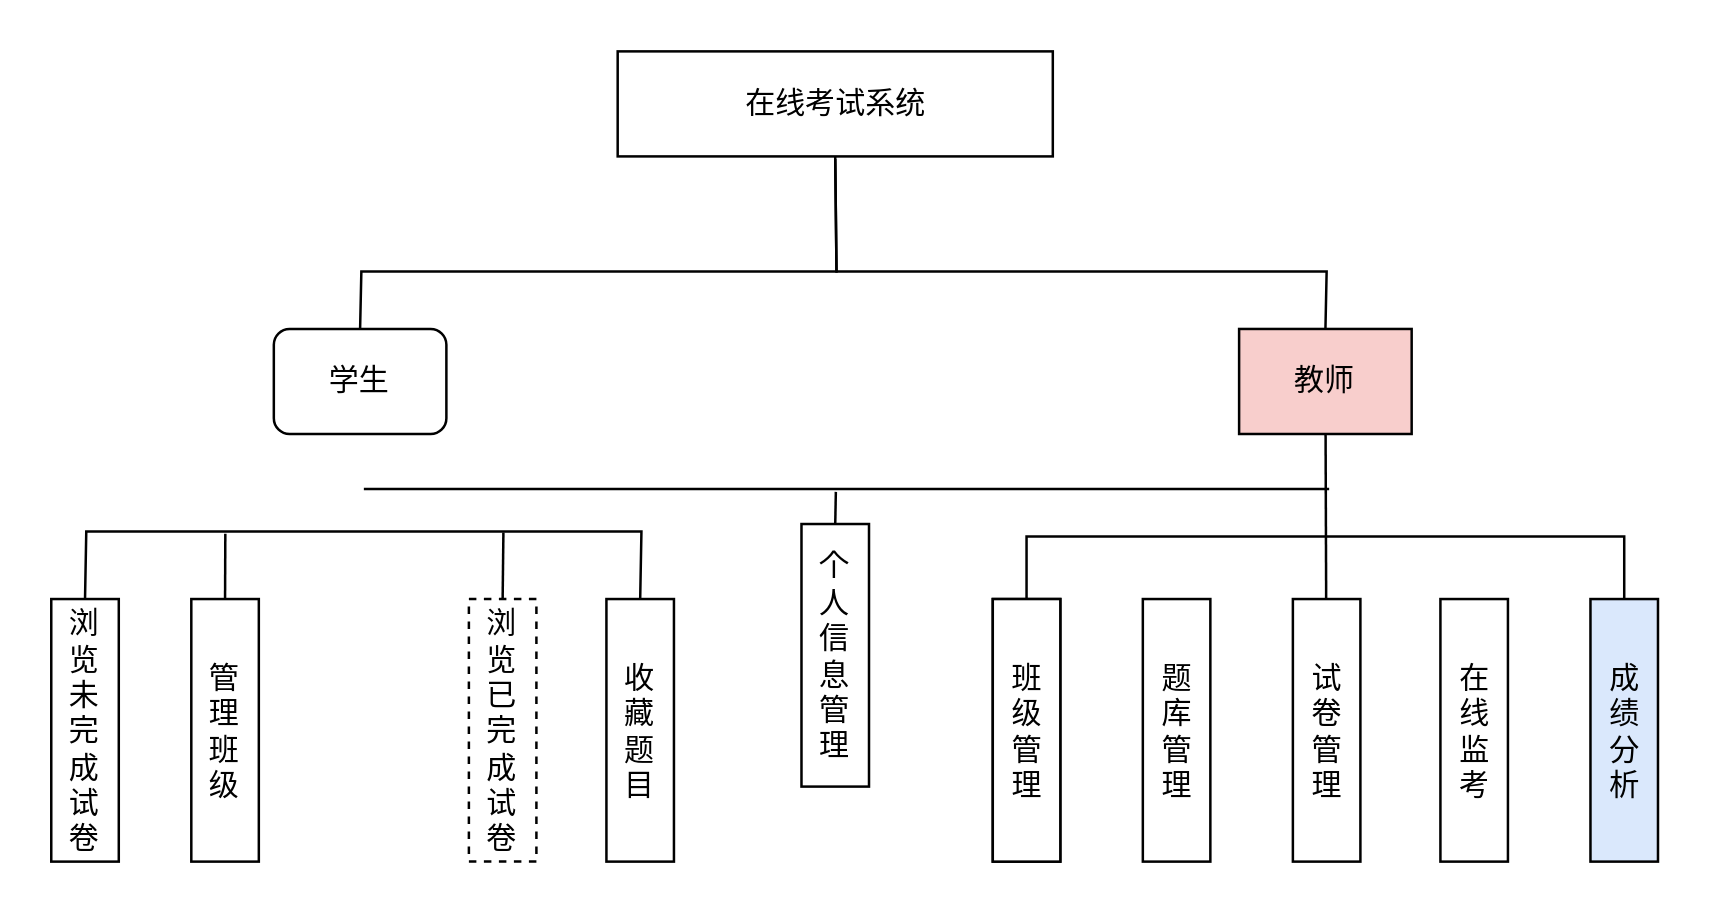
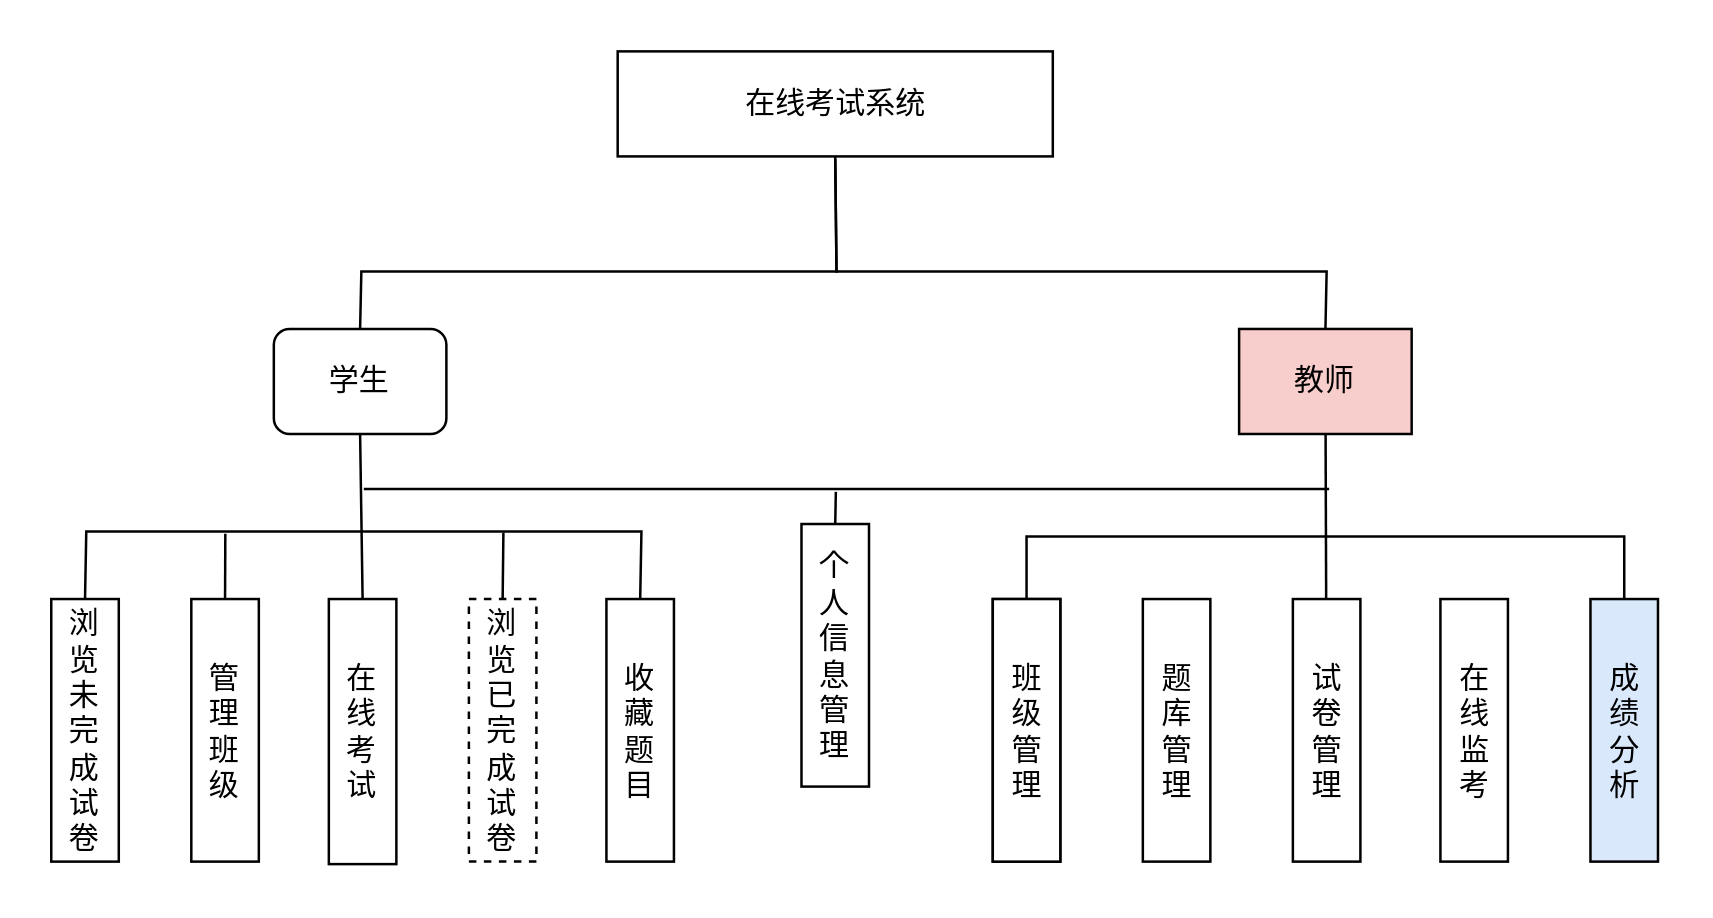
edge "学生" -- "在 线 考 试": added
node "在 线 考 试": added
